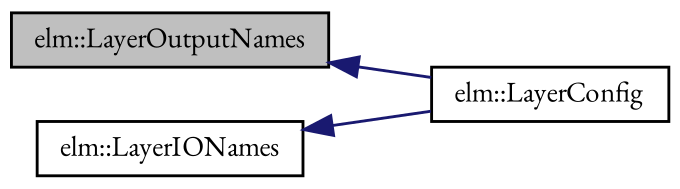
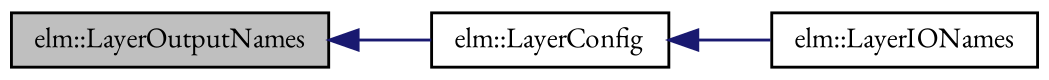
edge "elm::LayerConfig" -> "elm::LayerIONames": reversed
